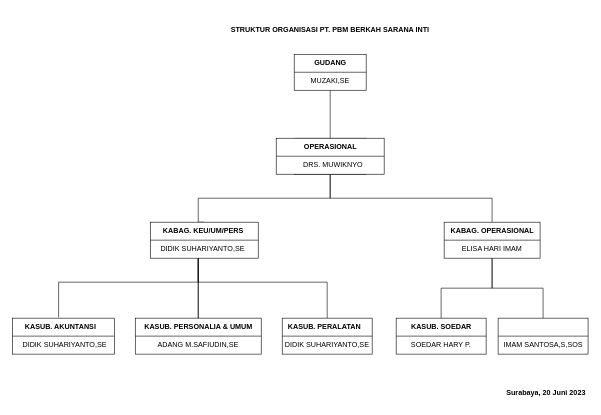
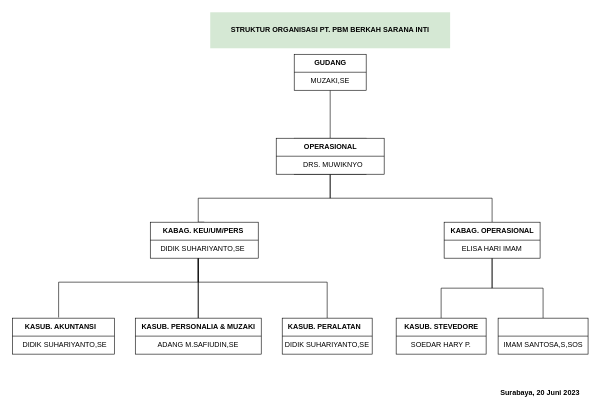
node "STRUKTUR ORGANISASI PT. PBM BERKAH SARANA INTI": fillcolor #ffffff -> #d5e8d4
node "KASUB. PERSONALIA & UMUM": label "KASUB. PERSONALIA & UMUM" -> "KASUB. PERSONALIA & MUZAKI"
node "KASUB. SOEDAR": label "KASUB. SOEDAR" -> "KASUB. STEVEDORE"
node "Surabaya, 20 Juni 2023": moved (546, 393) -> (540, 393)
